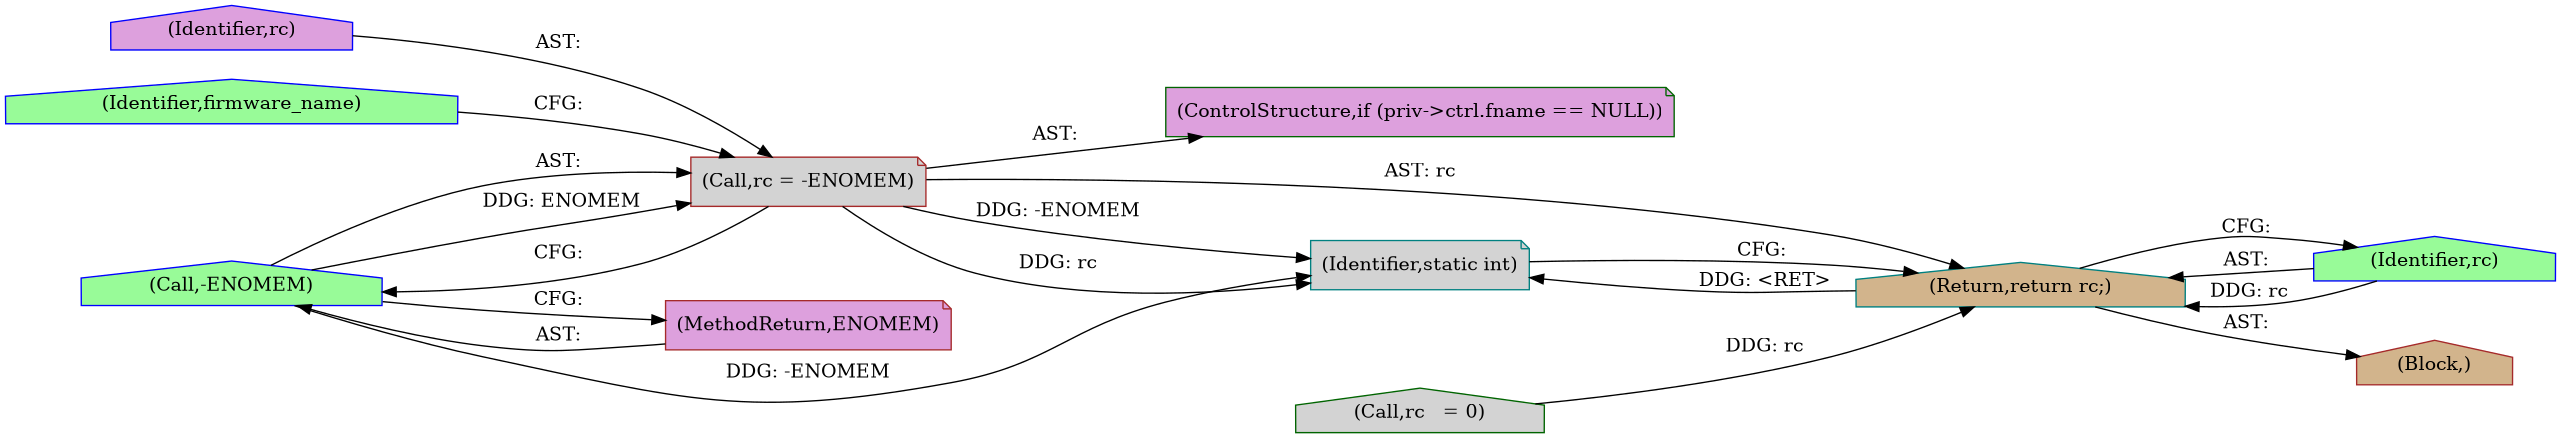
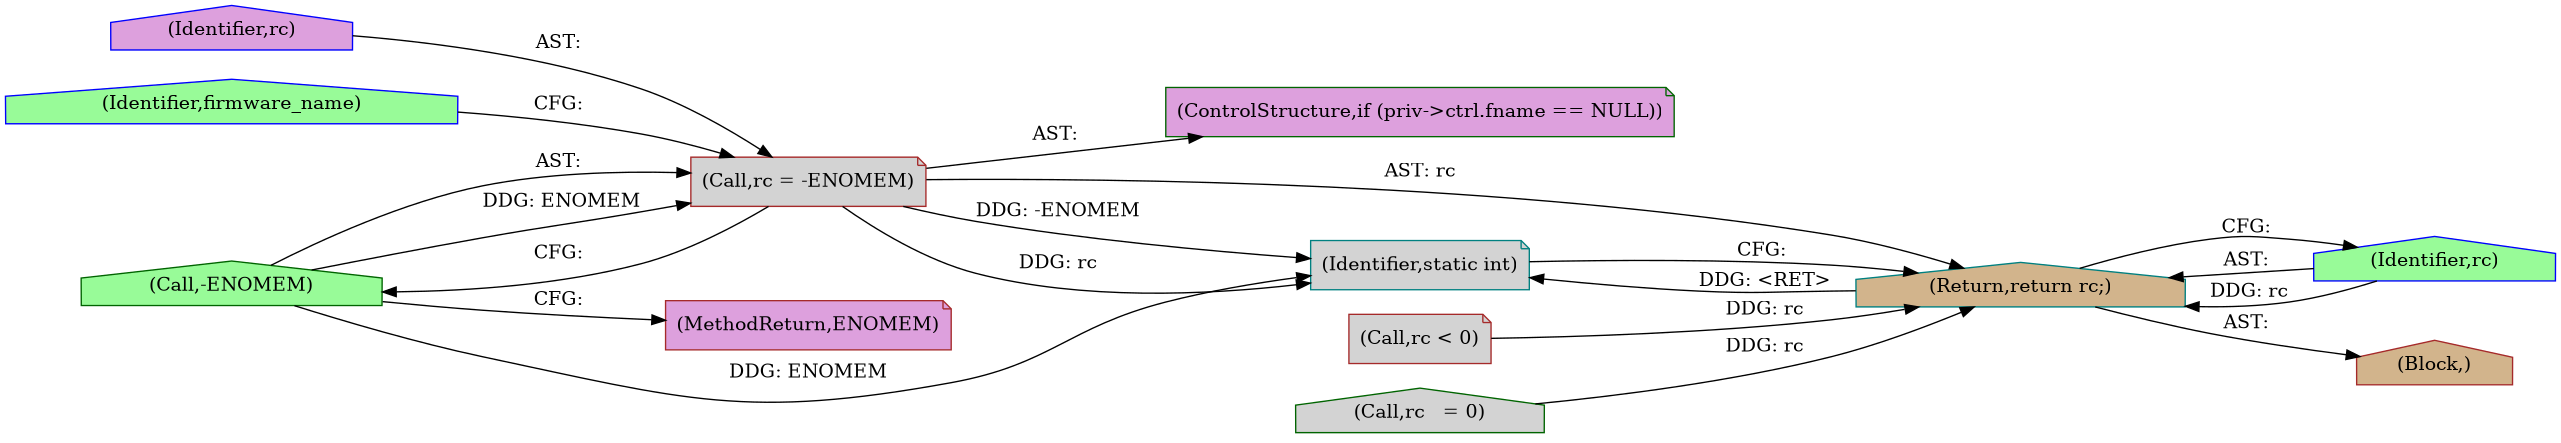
node "(Call,-ENOMEM)": color blue -> darkgreen
node "(Call,rc < 0)": added
edge "(MethodReturn,ENOMEM)" -> "(Call,-ENOMEM)": removed, label "AST:"
edge "(Call,-ENOMEM)" -> "(Identifier,static int)": label "DDG: -ENOMEM" -> "DDG: ENOMEM"
